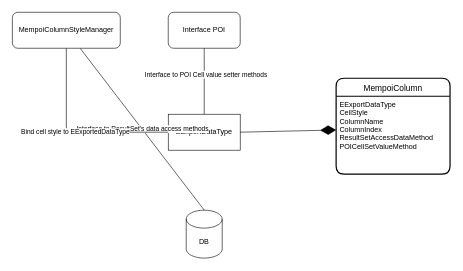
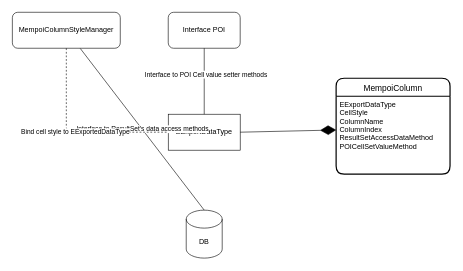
edge "MempoiColumnStyleManager" -- "EExportDataType": style solid -> dashed
